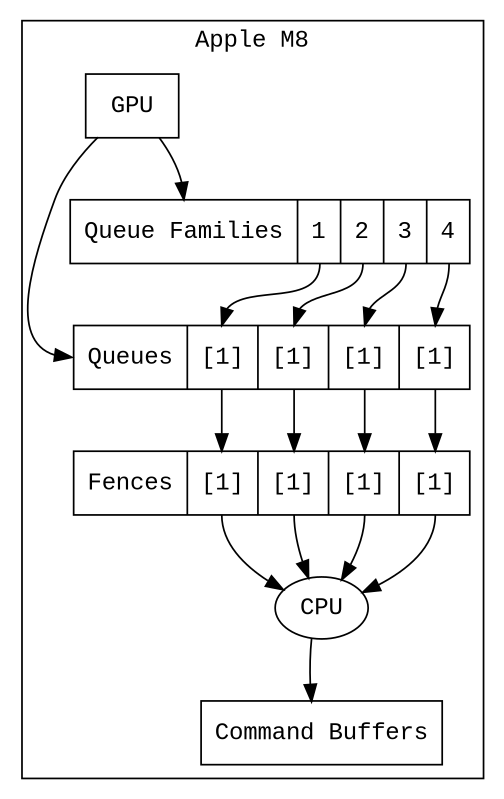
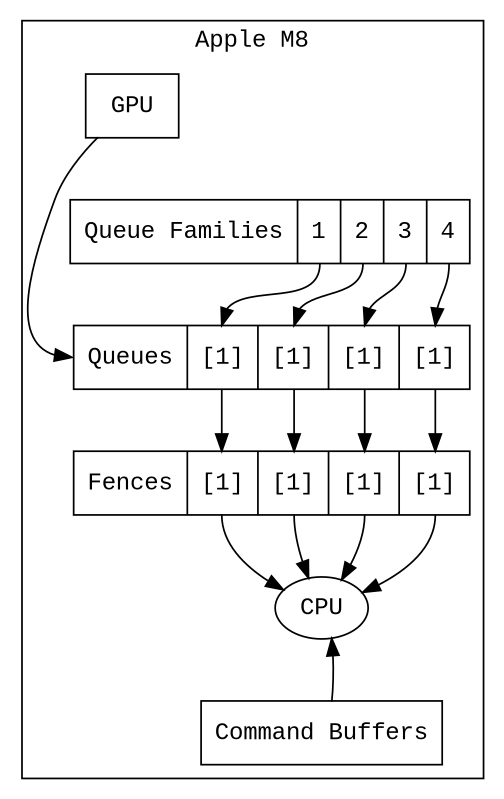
edge "GPU" -> "Queue Families": removed
edge "CPU" -> "Command Buffers": reversed
